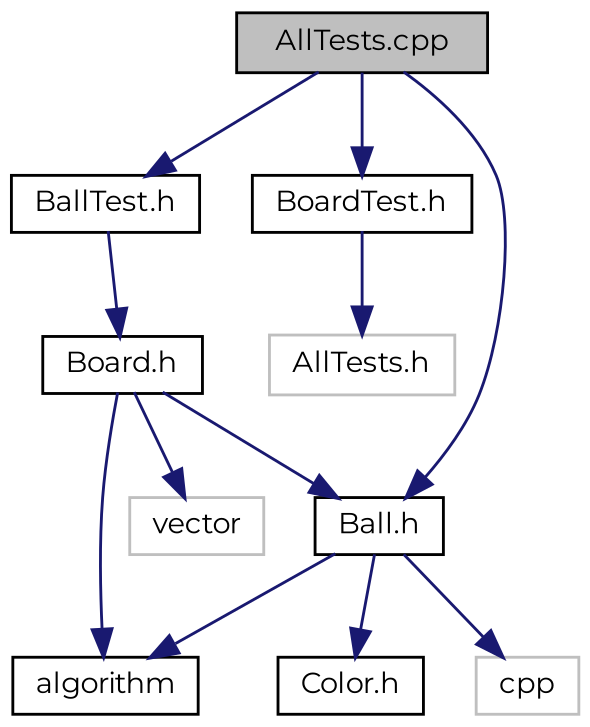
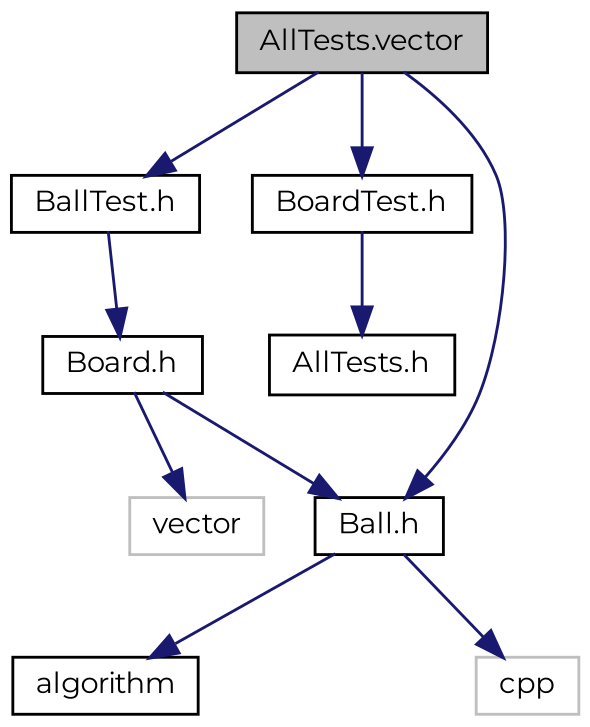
node "AllTests.cpp": label "AllTests.cpp" -> "AllTests.vector"
node "AllTests.h": color grey75 -> black
edge "Board.h" -> "algorithm": removed
node "Color.h": removed
